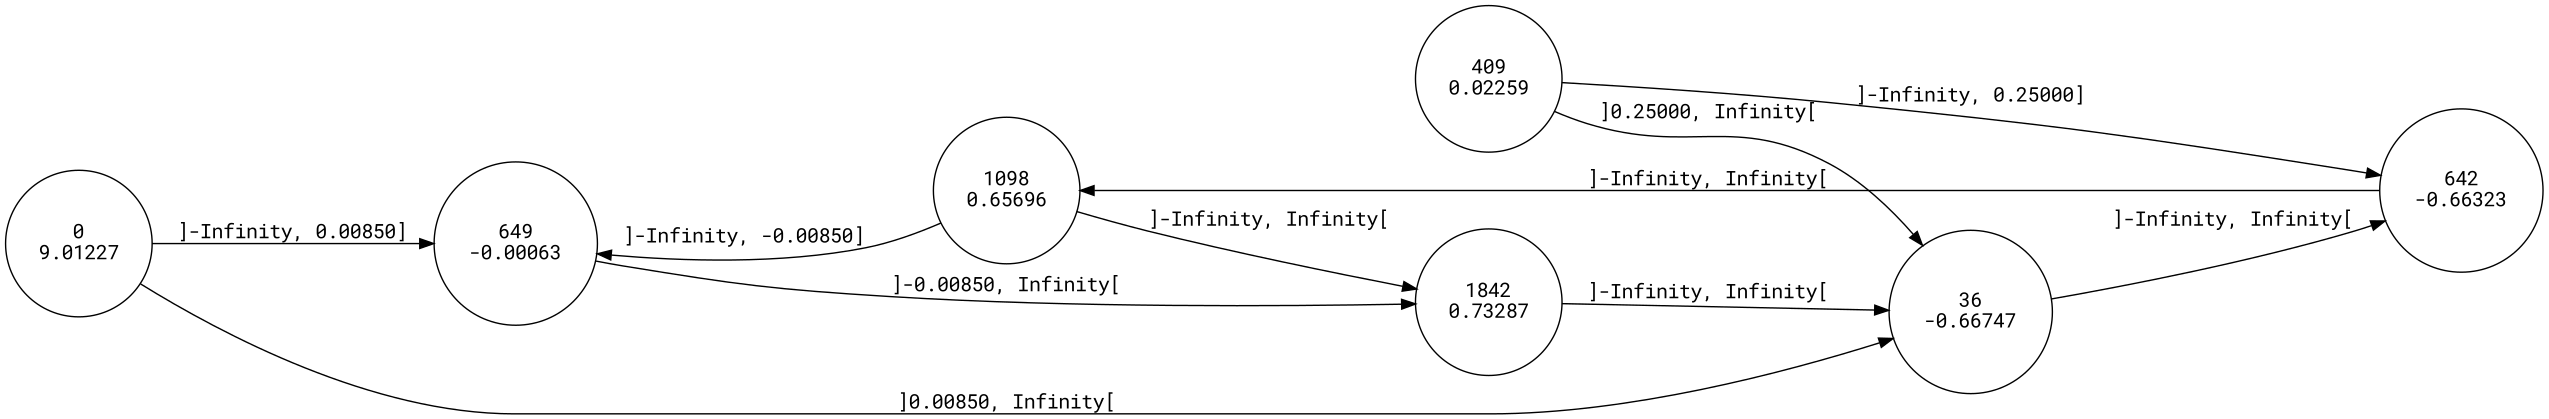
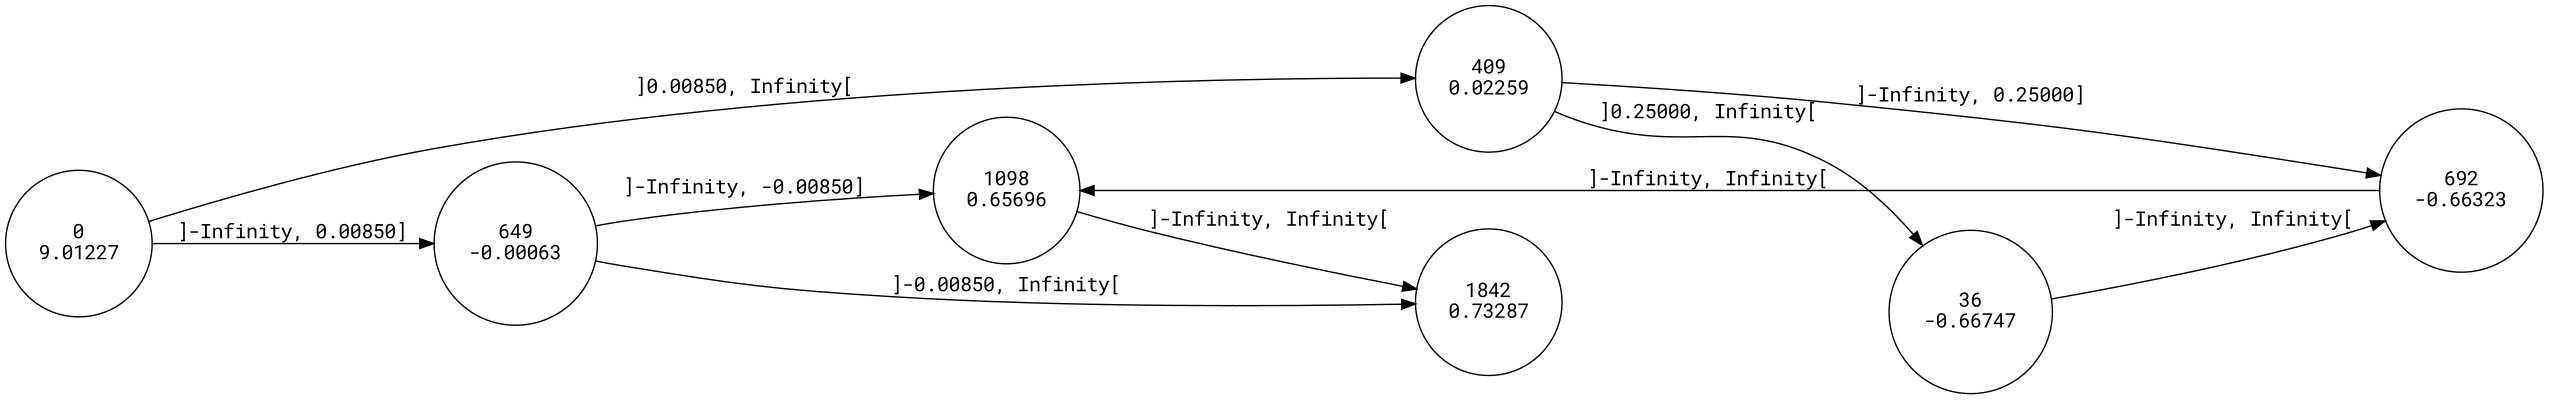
node "642 -0.66323": label "642 -0.66323" -> "692 -0.66323"
edge "1098 0.65696" -> "649 -0.00063": reversed
edge "1842 0.73287" -> "36 -0.66747": removed, label "]-Infinity, Infinity["
edge "0 9.01227" -> "36 -0.66747": now "0 9.01227" -> "409 0.02259"
